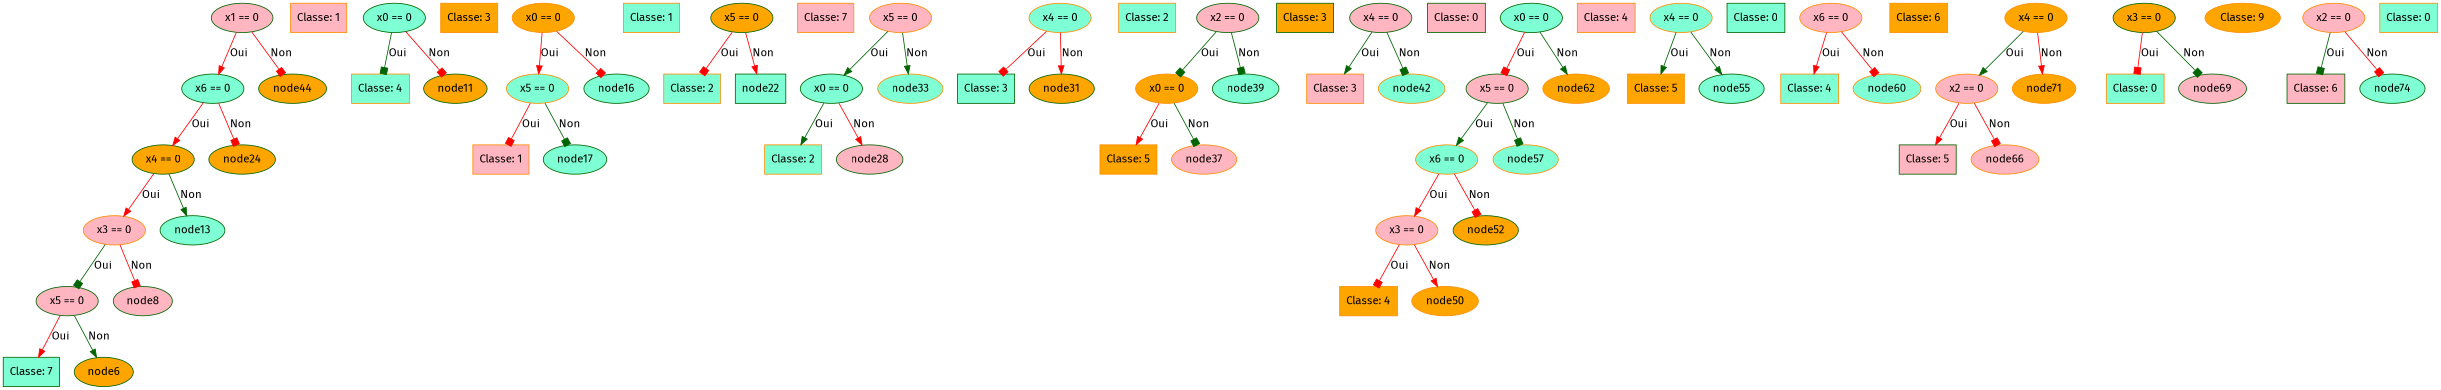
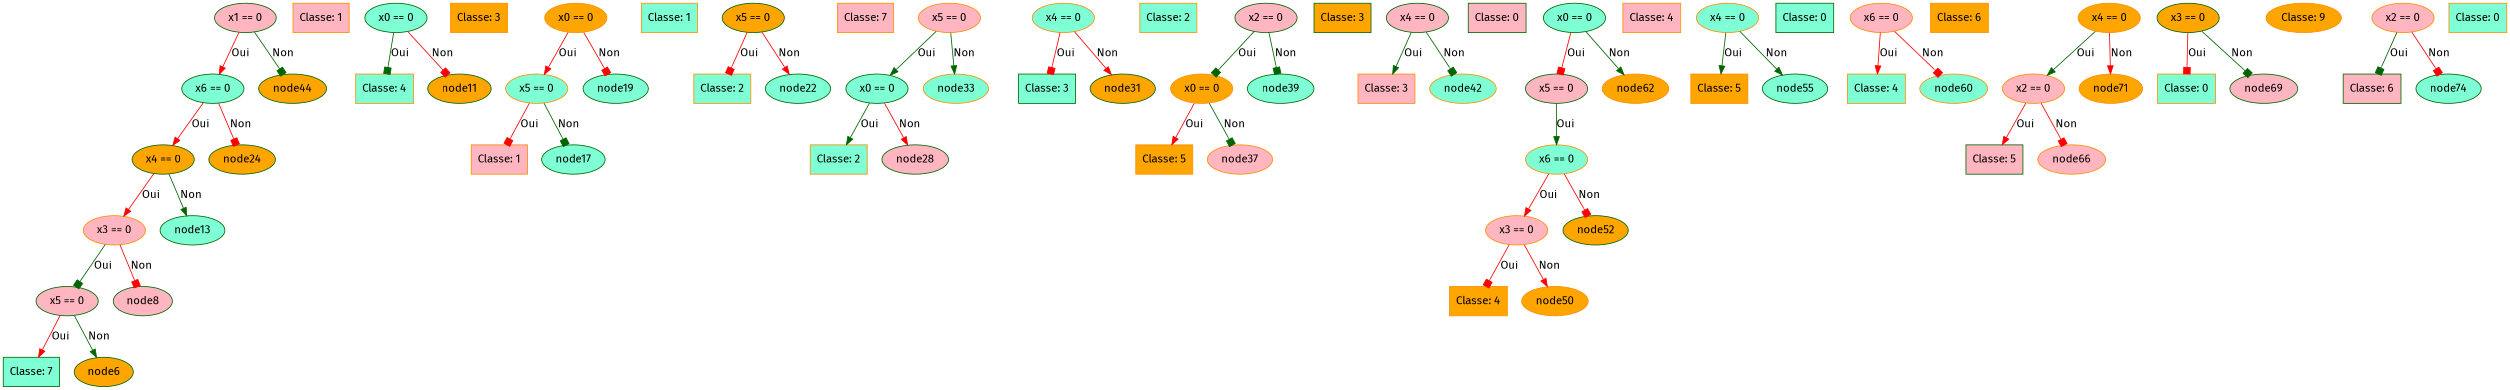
edge "x1 == 0" -> "node44": color red -> darkgreen
node "node16": label "node16" -> "node19"
node "node22": shape box -> ellipse
node "node57": removed
